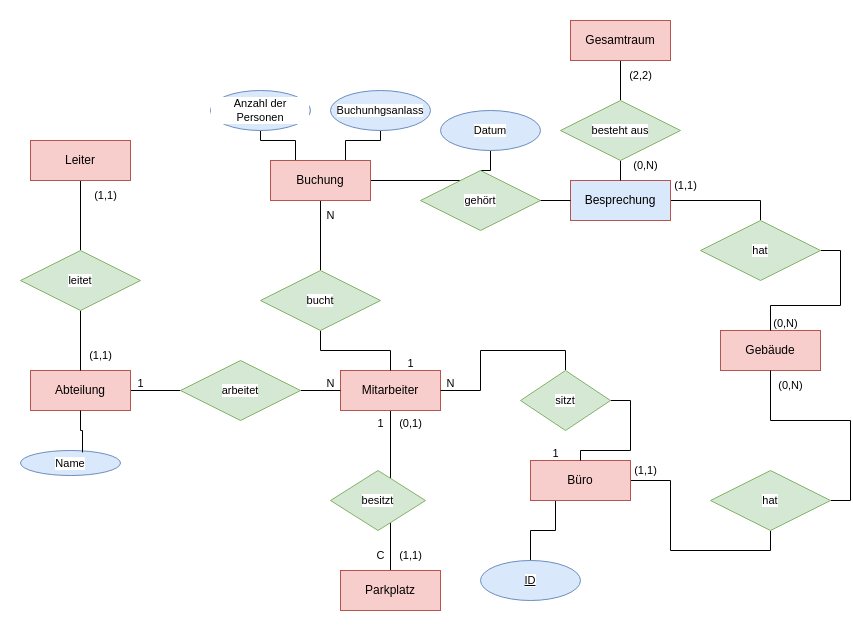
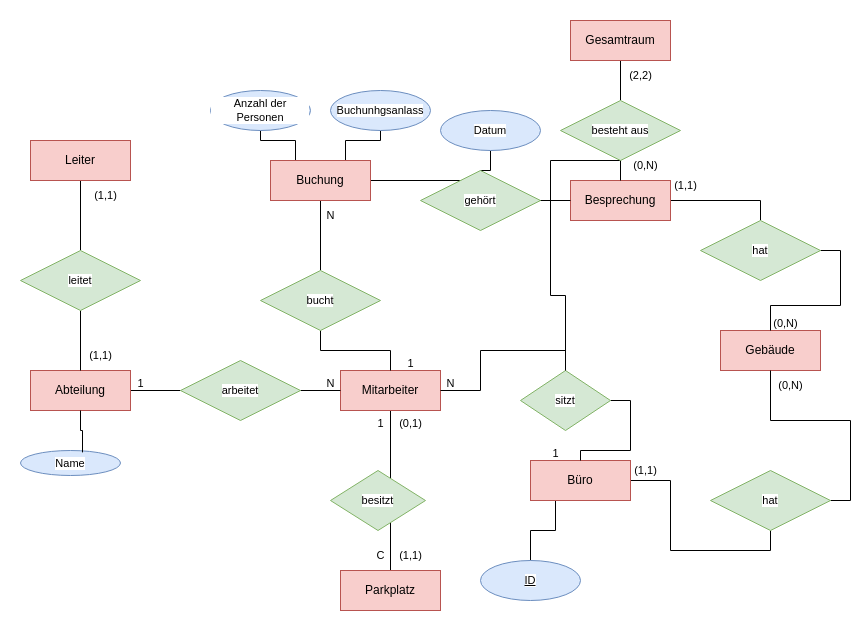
edge "besteht aus" -- "Besprechung": now "sitzt" -- "Besprechung"
node "Besprechung": fillcolor #dae8fc -> #f8cecc
